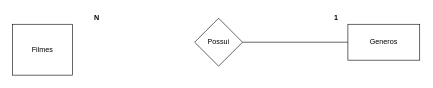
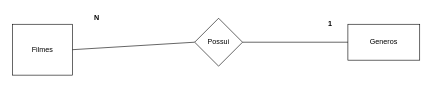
node "1": moved (336, 18) -> (330, 24)
edge "Possui" -- "Filmes": added
